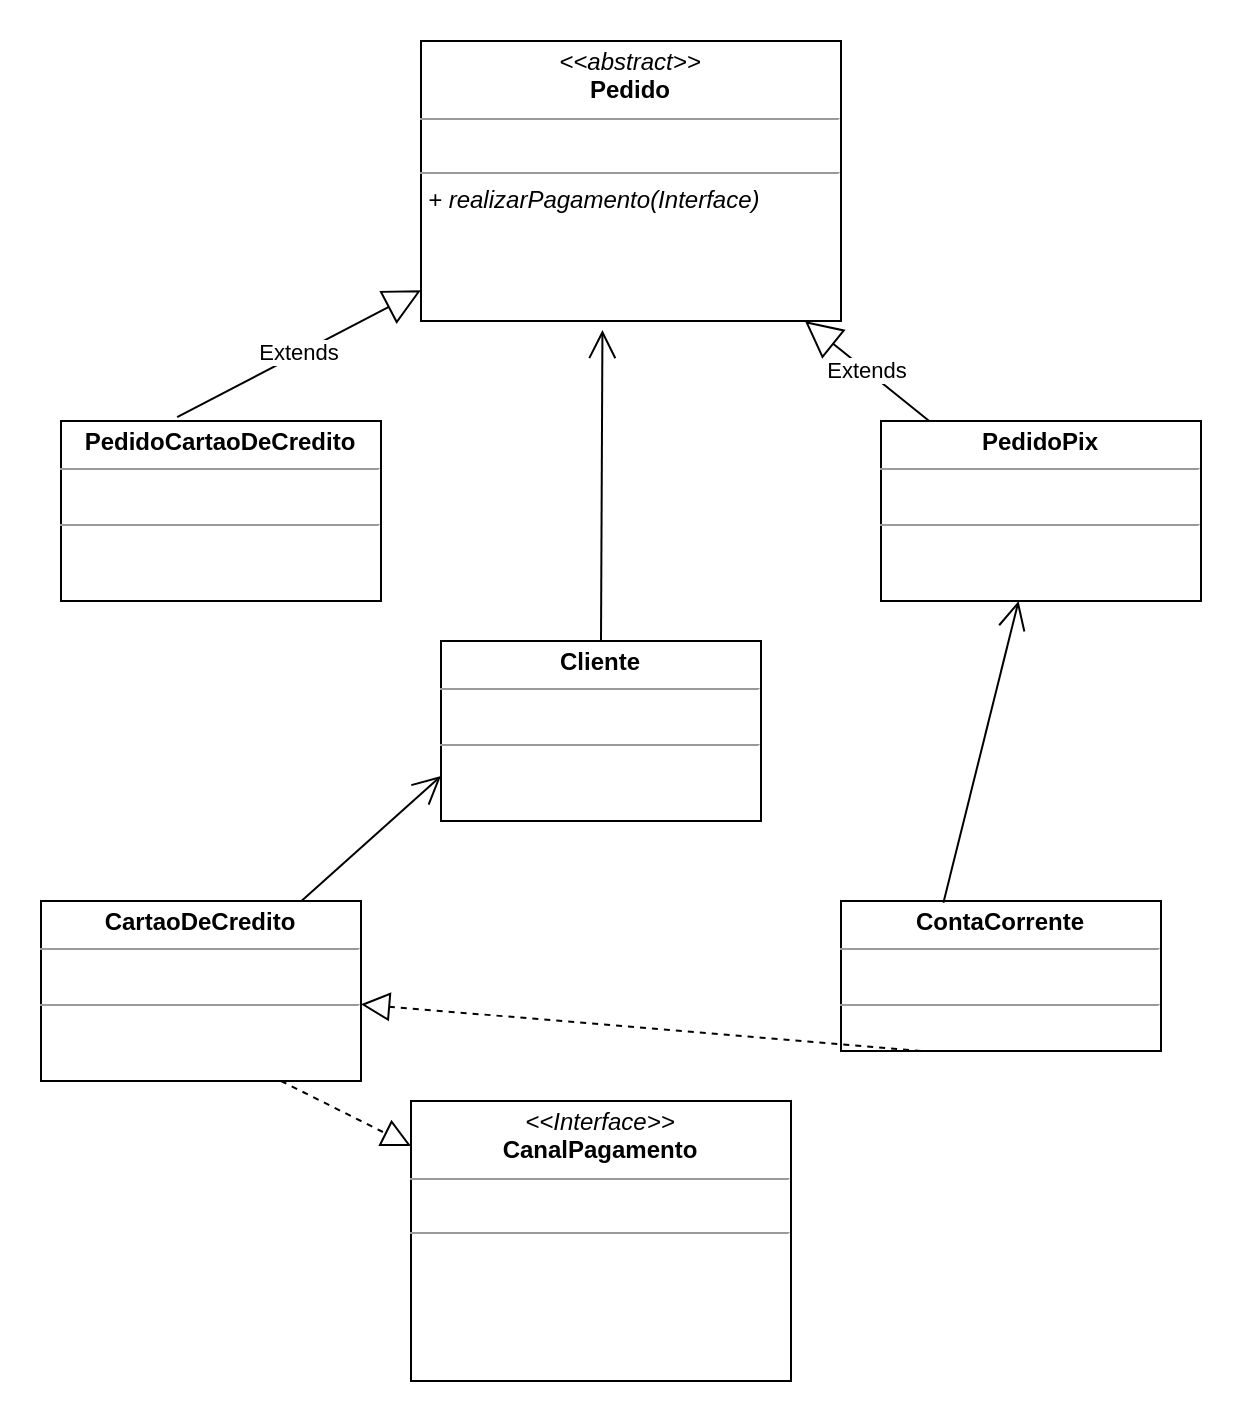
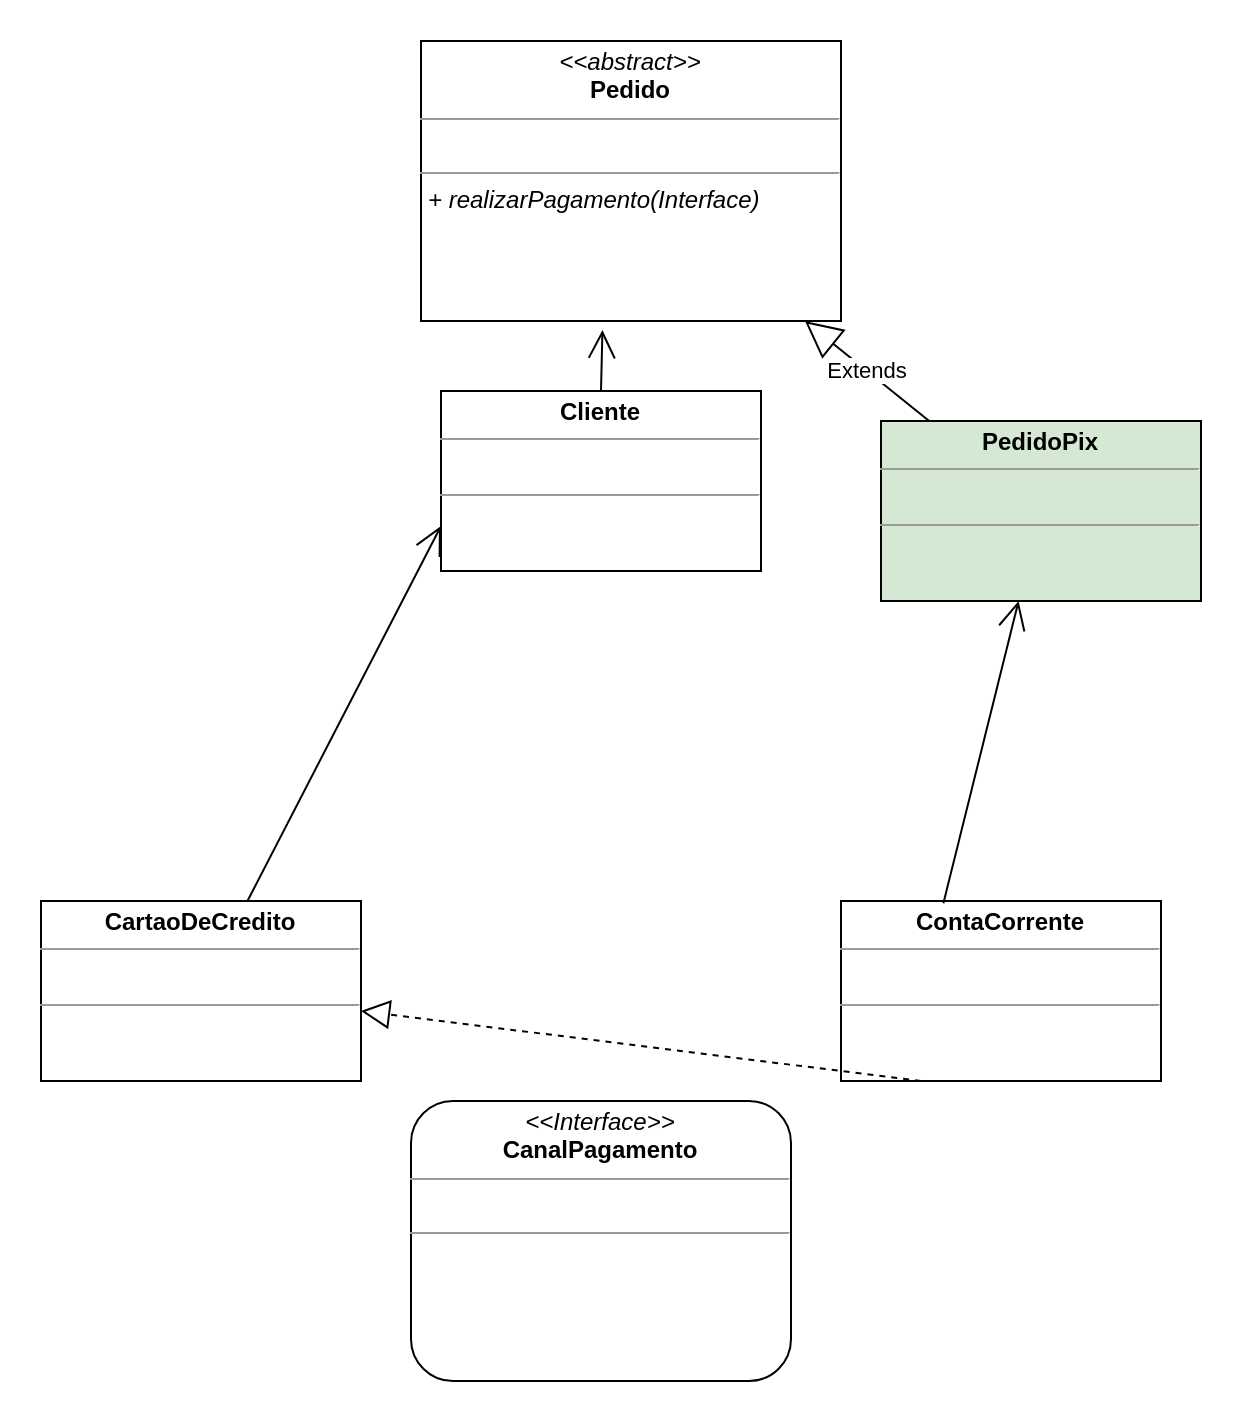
edge "PedidoCartaoDeCredito" -> "<<abstract>> Pedido + realizarPagamento(Interface)": removed, label "Extends"
node "PedidoCartaoDeCredito": removed
node "PedidoPix": fillcolor #ffffff -> #d5e8d4
node "Cliente": moved (601, 731) -> (601, 481)
node "ContaCorrente": size 320x150 -> 320x180
edge "CartaoDeCredito" -> "<<Interface>> CanalPagamento": removed
node "<<Interface>> CanalPagamento": shape rectangle -> rounded rectangle
